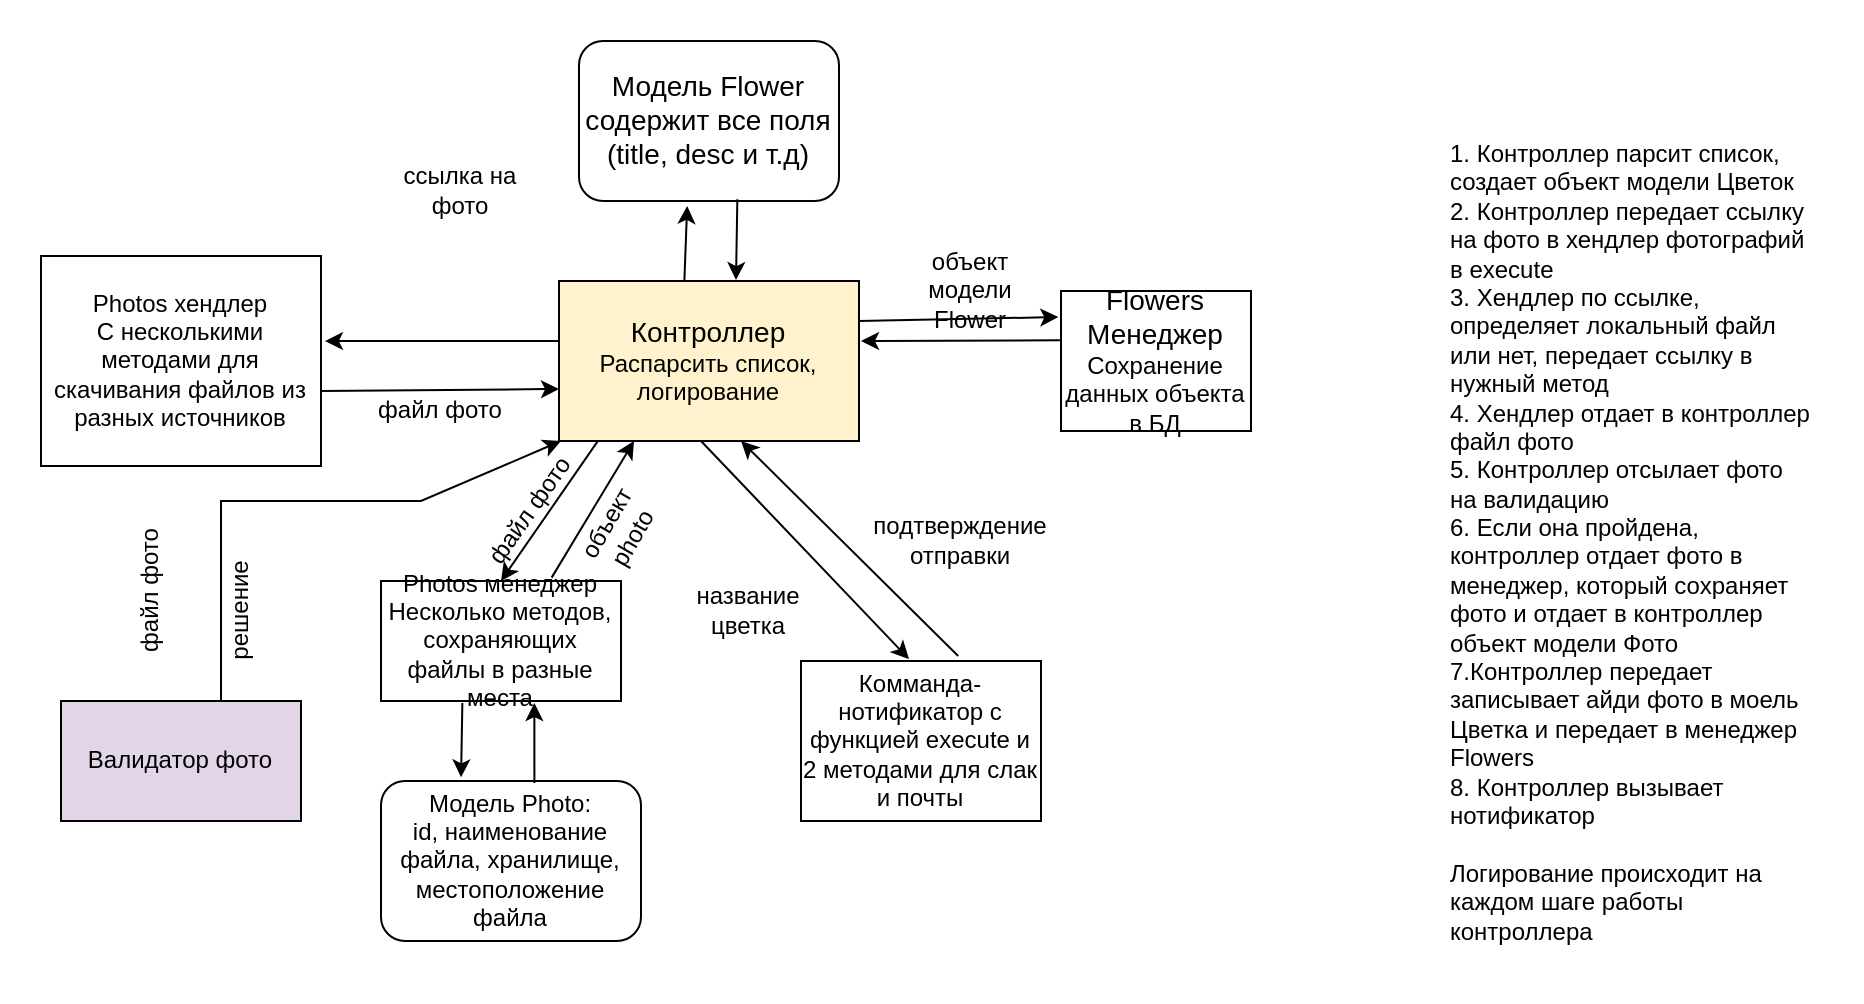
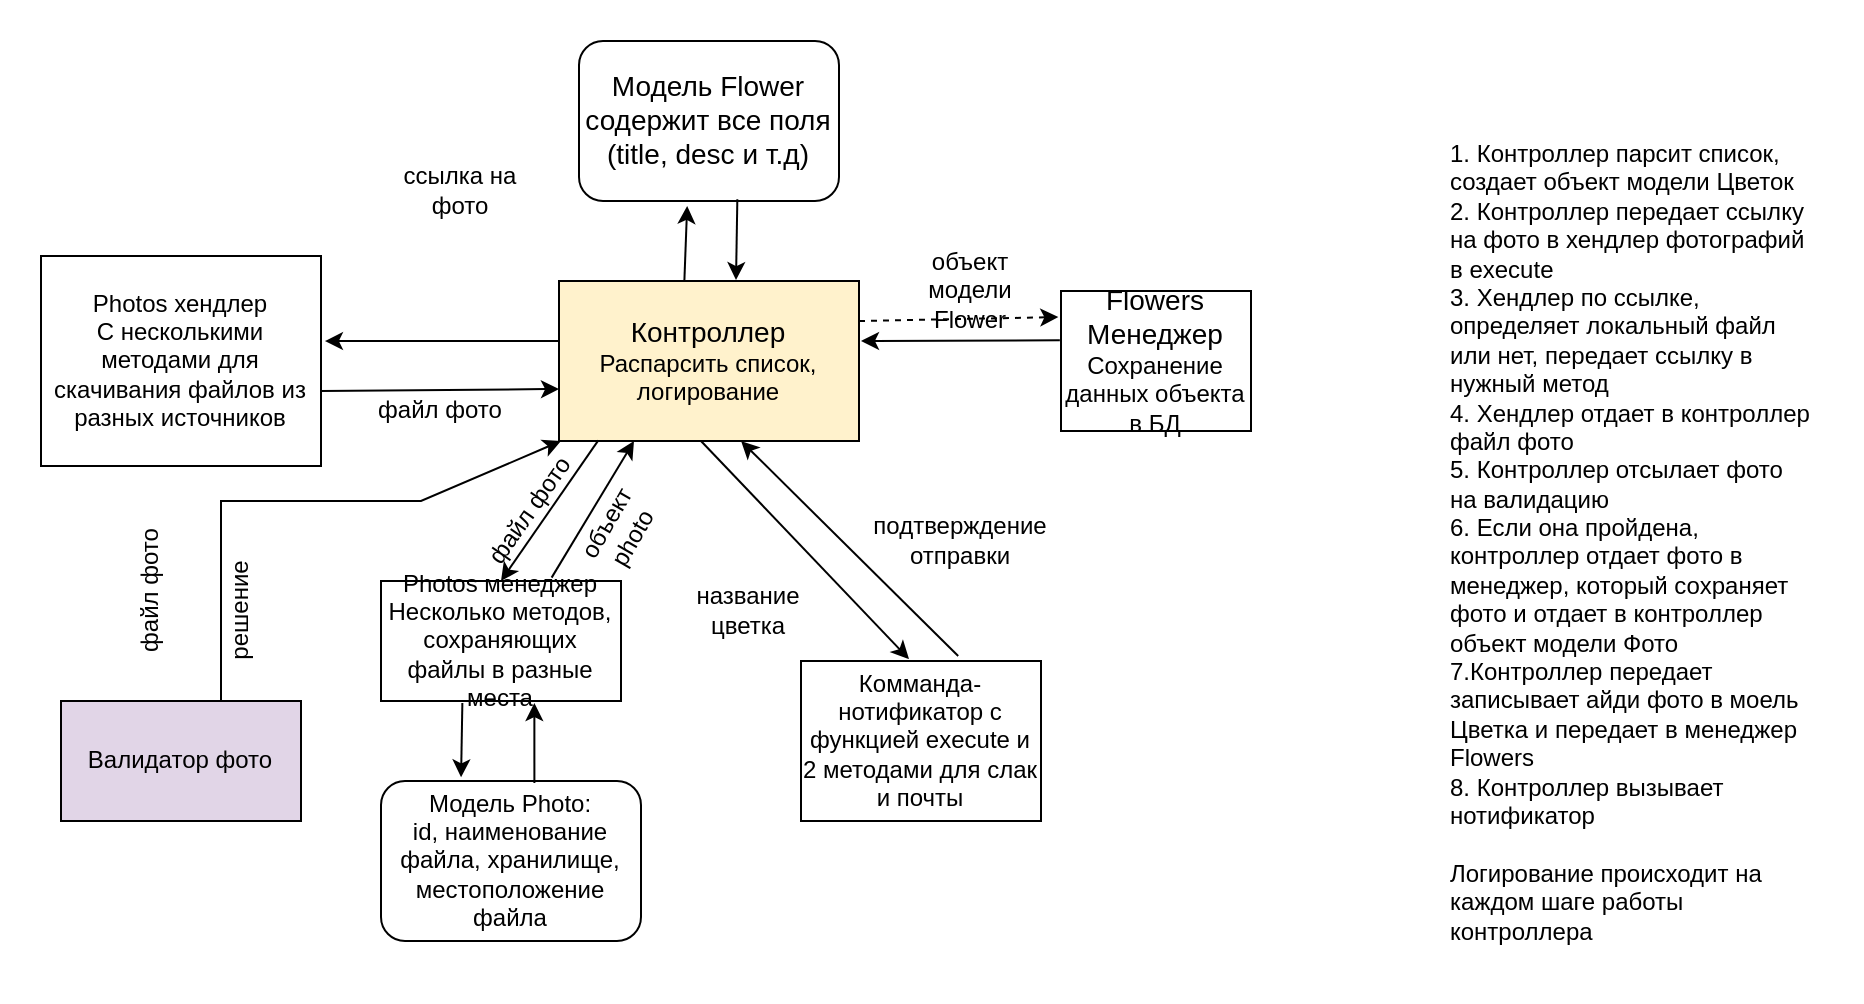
edge "Контроллер Распарсить список, логирование" -> "Flowers Менеджер Сохранение данных объекта в БД": style solid -> dashed
